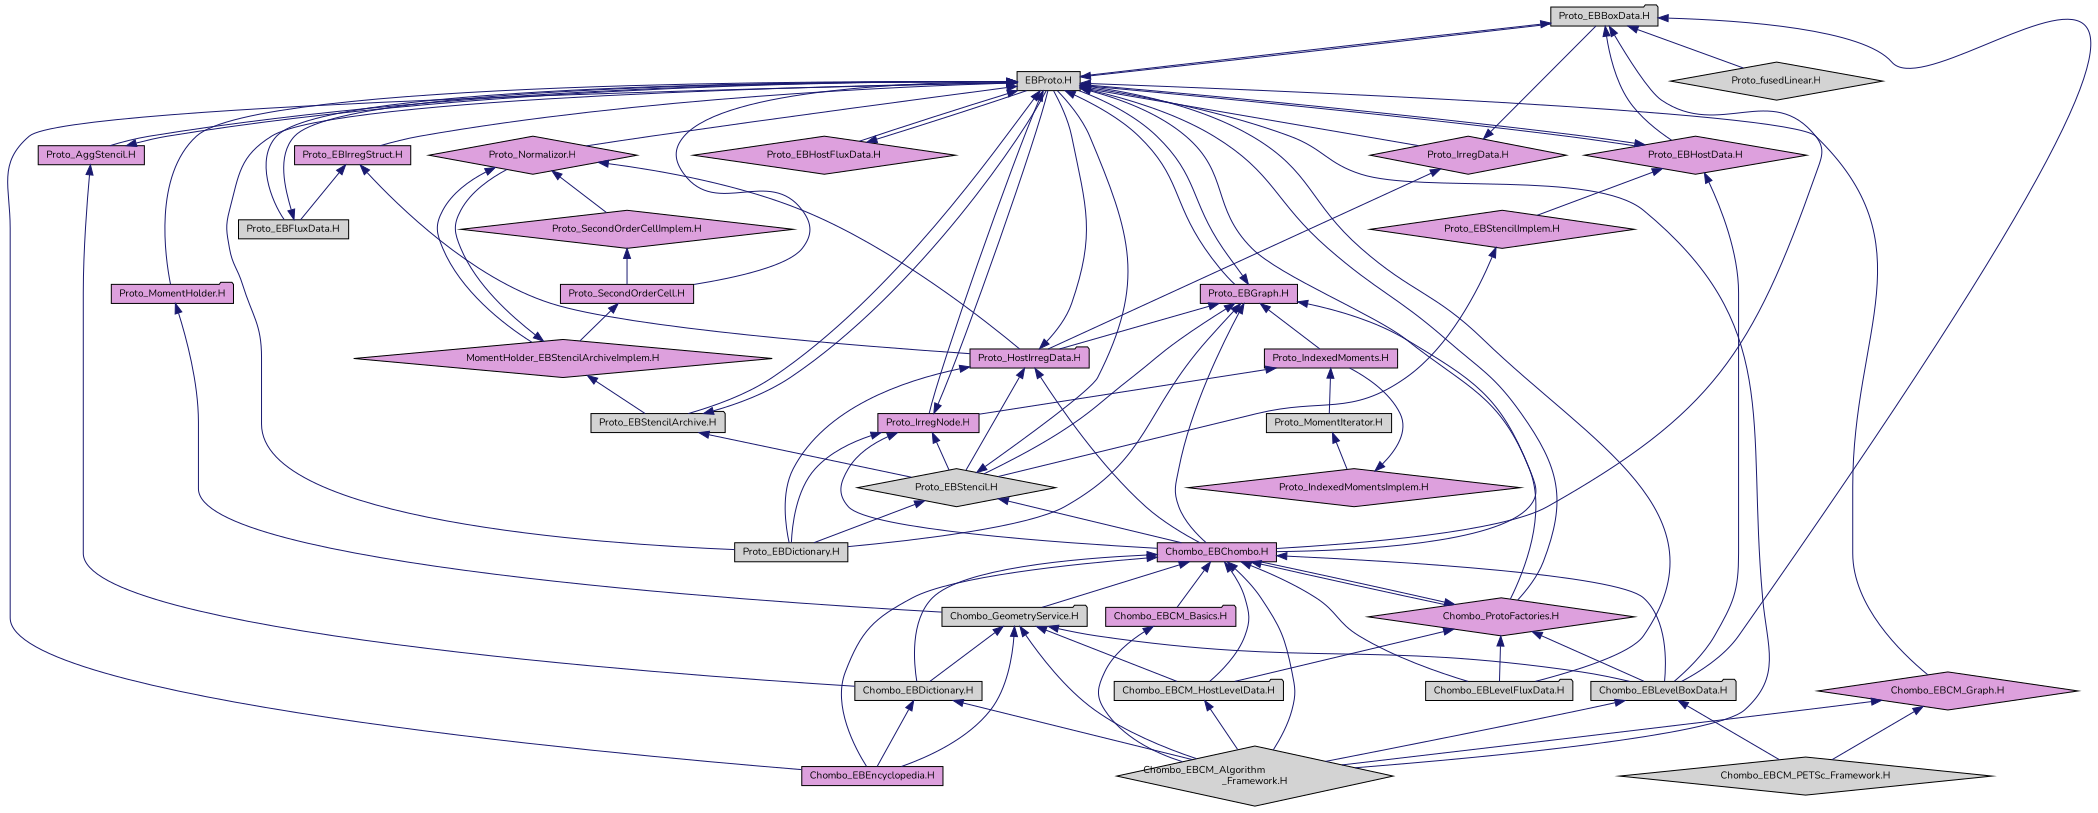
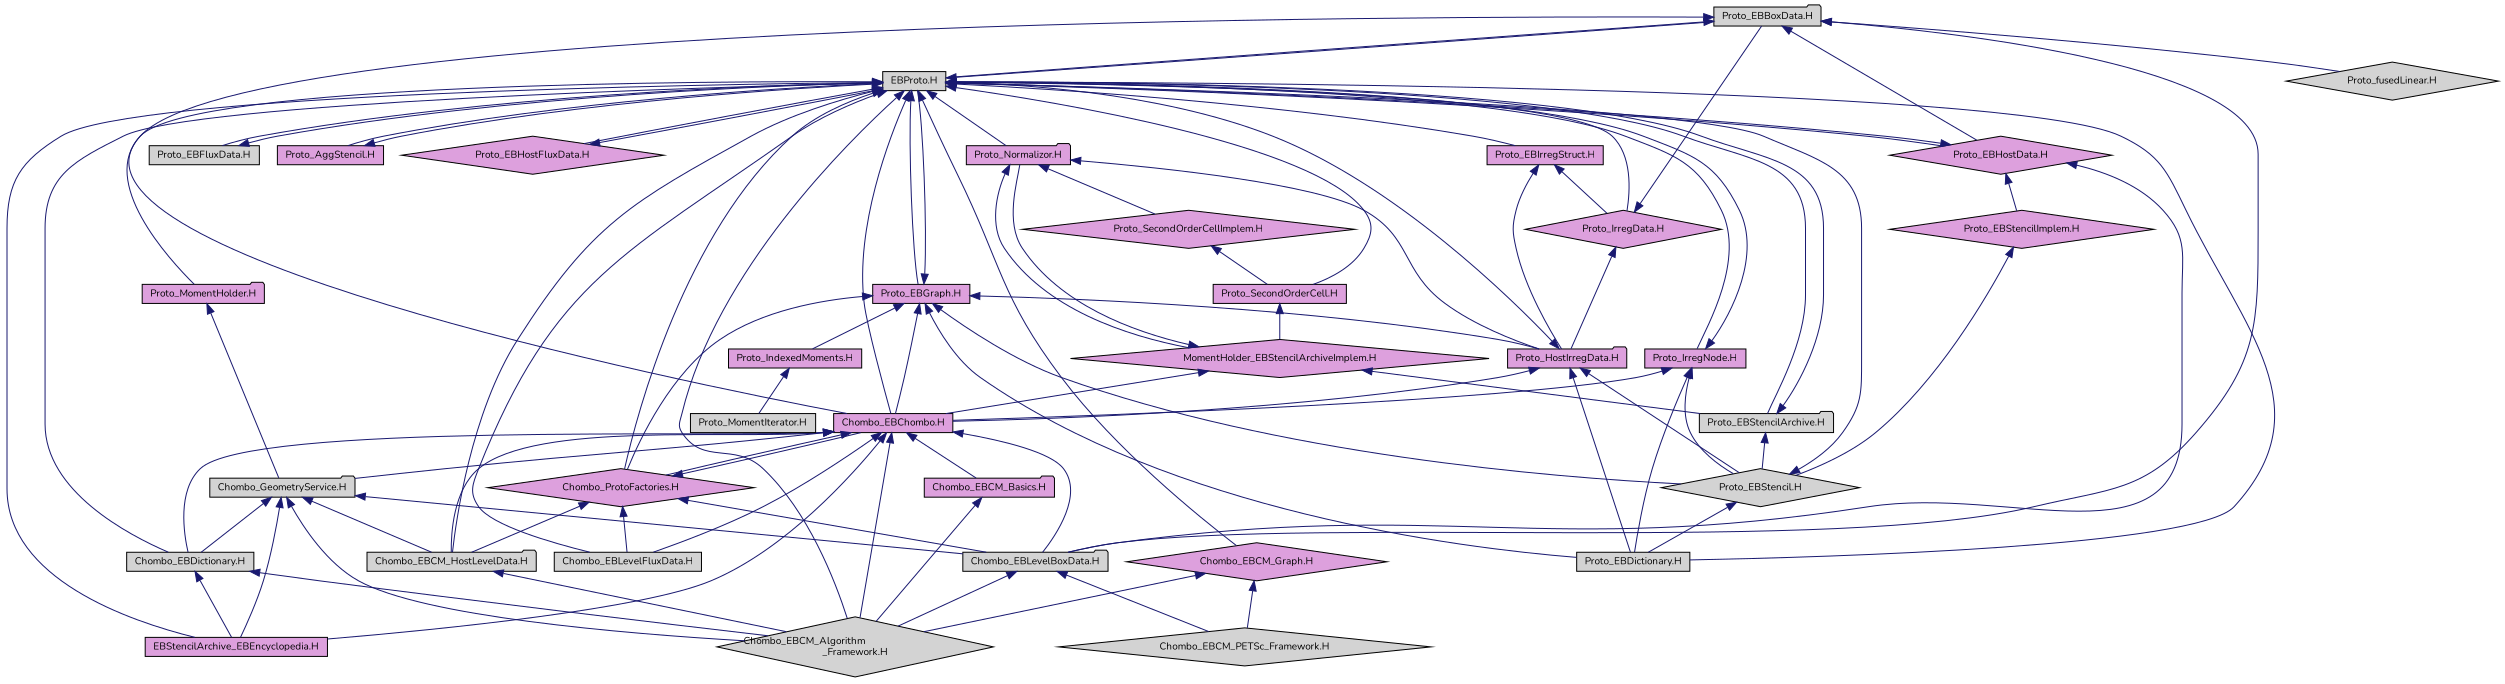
node "Proto_Normalizor.H": shape diamond -> folder
edge "Proto_EBFluxData.H" -> "Proto_EBIrregStruct.H": now "Proto_IrregData.H" -> "Proto_EBIrregStruct.H"
edge "Chombo_EBCM_HostLevelData.H" -> "EBProto.H": added
edge "Proto_IrregNode.H" -> "Proto_IndexedMoments.H": removed
node "Proto_IndexedMomentsImplem.H": removed
edge "Chombo_EBChombo.H" -> "Proto_EBStencil.H": now "Chombo_EBChombo.H" -> "MomentHolder_EBStencilArchiveImplem.H"
edge "Chombo_EBDictionary.H" -> "Proto_AggStencil.H": now "Chombo_EBDictionary.H" -> "EBProto.H"
node "Chombo_EBLevelFluxData.H": shape folder -> box
node "Chombo_EBEncyclopedia.H": label "Chombo_EBEncyclopedia.H" -> "EBStencilArchive_EBEncyclopedia.H"
